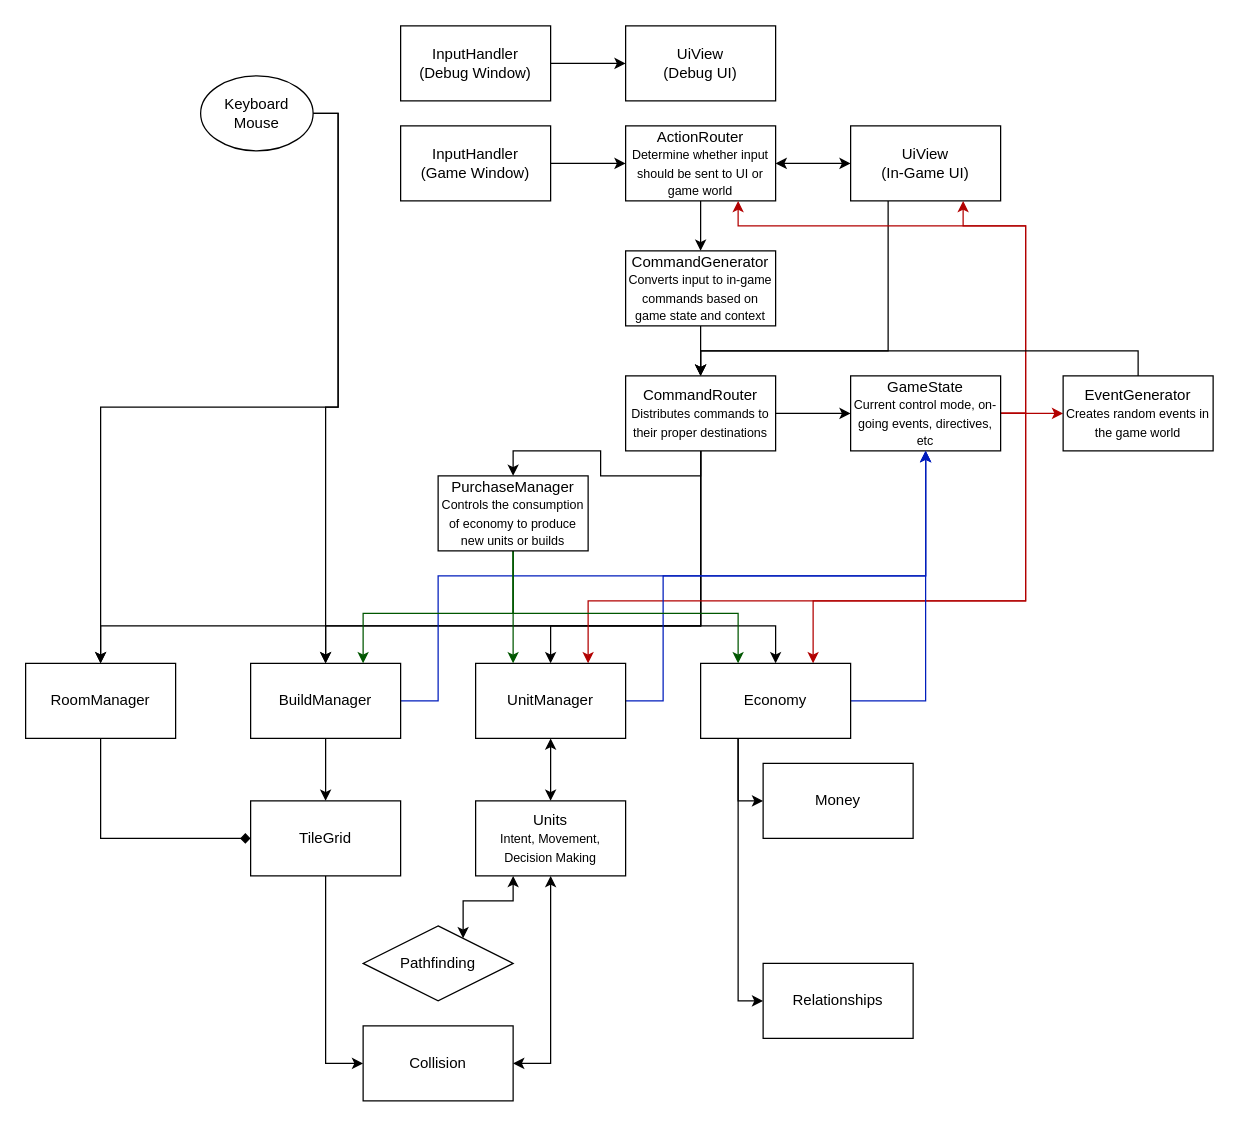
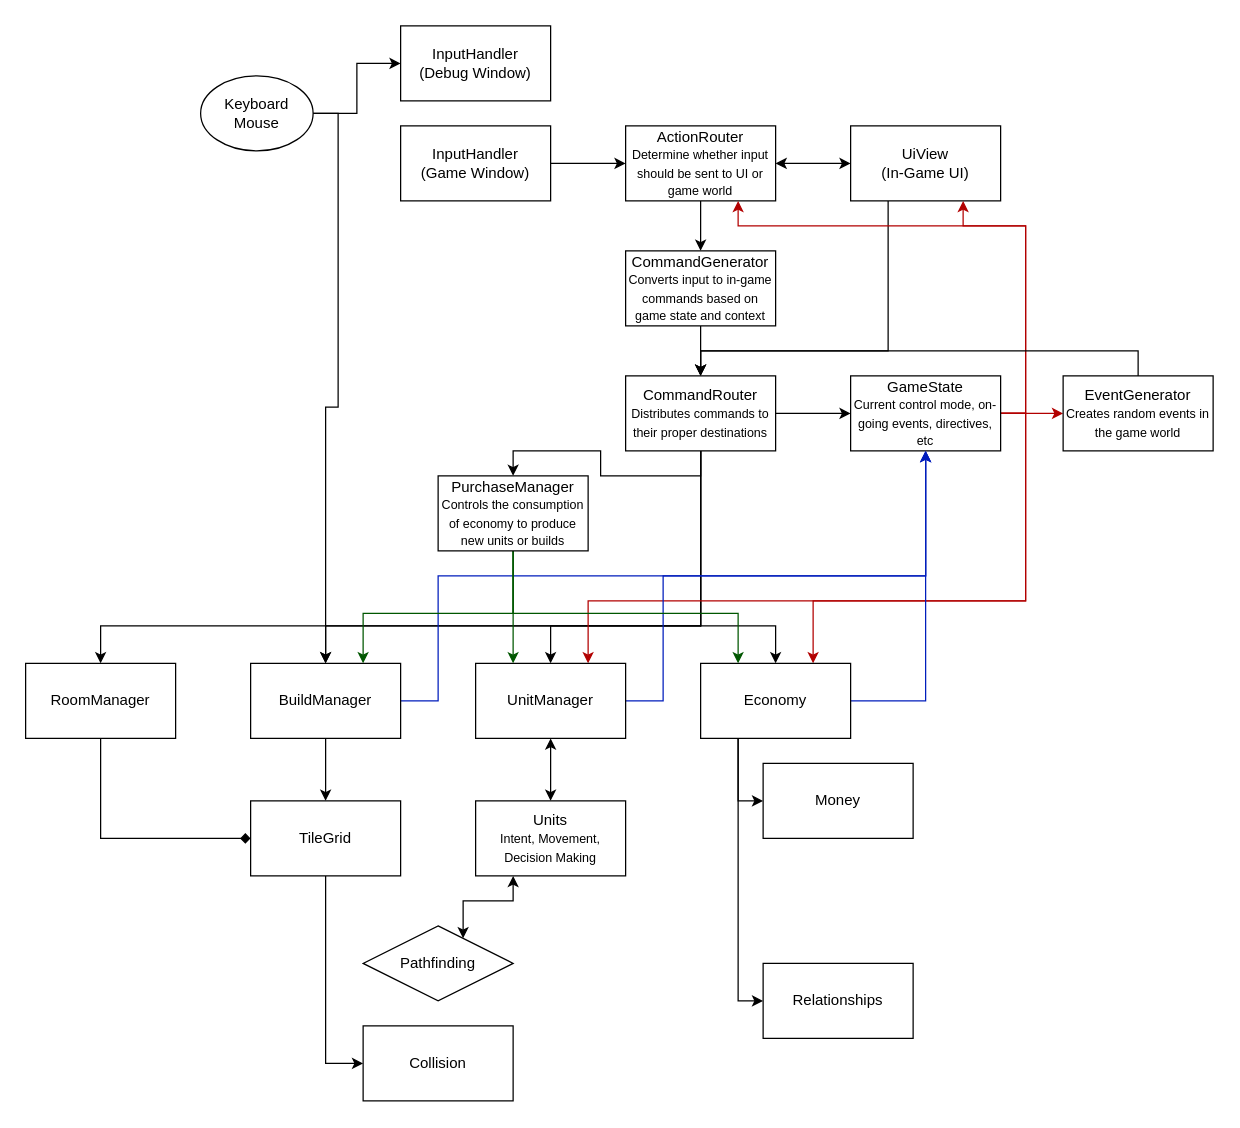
edge "InputHandler (Debug Window)" -> "UiView (Debug UI)": removed
node "UiView (Debug UI)": removed
edge "Keyboard Mouse" -> "RoomManager": now "Keyboard Mouse" -> "InputHandler (Debug Window)"
edge "UnitsIntent, Movement, Decision Making" -- "Collision": removed
